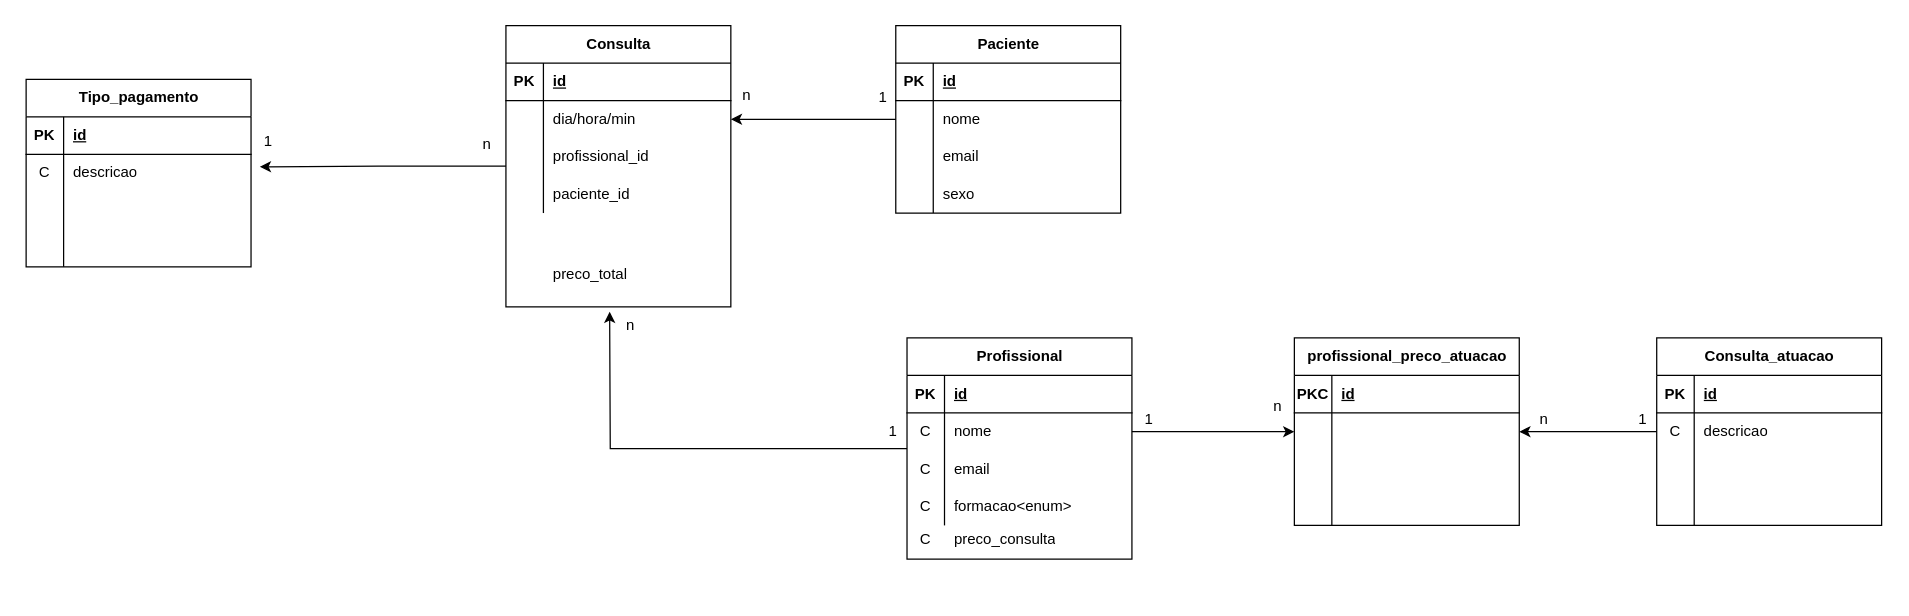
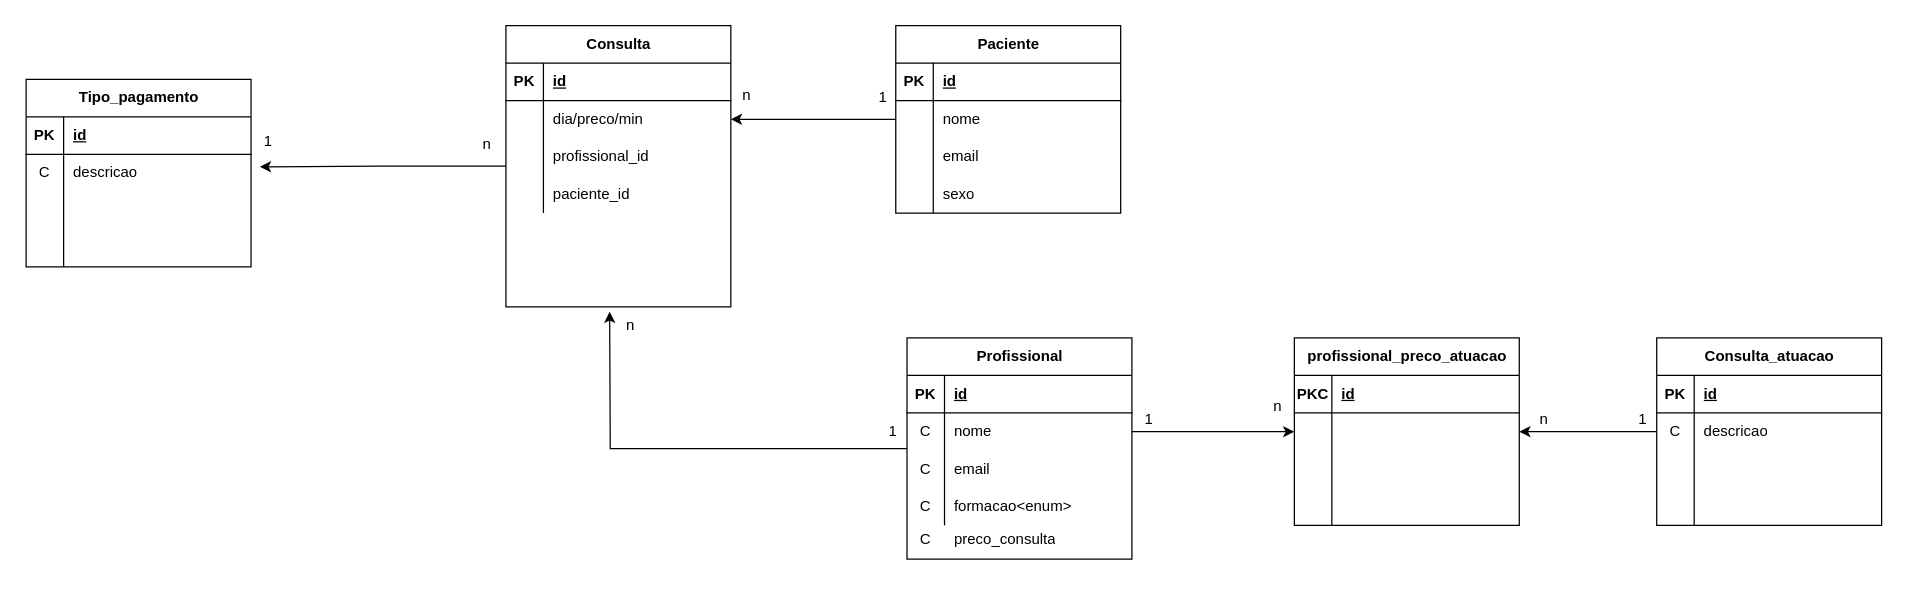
node "dia/hora/min": label "dia/hora/min" -> "dia/preco/min"
node "preco_total": removed
